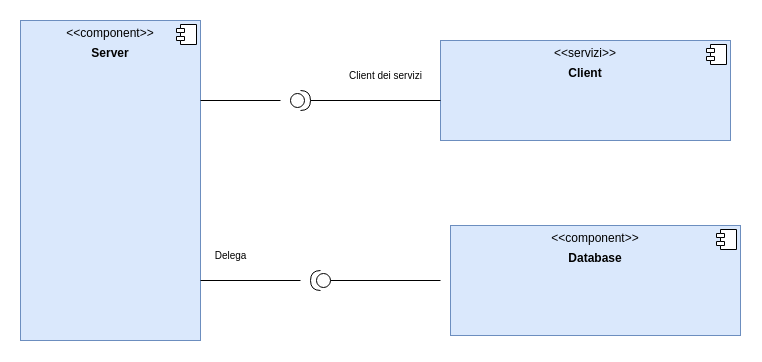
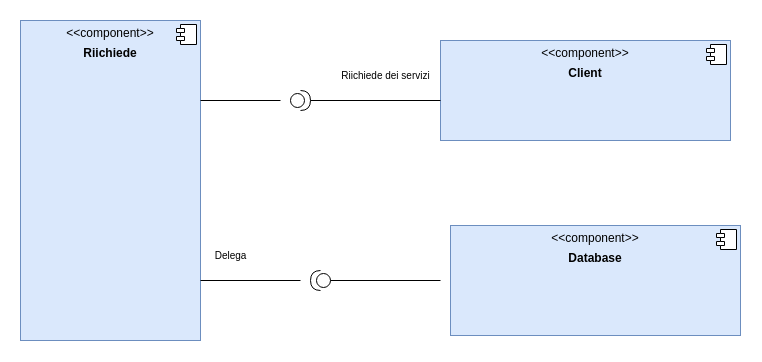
node "<<component>> Server": label "<<component>> Server" -> "<<component>> Riichiede"
node "<<servizi>> Client": label "<<servizi>> Client" -> "<<component>> Client"
node "Client dei servizi": label "Client dei servizi" -> "Riichiede dei servizi"
